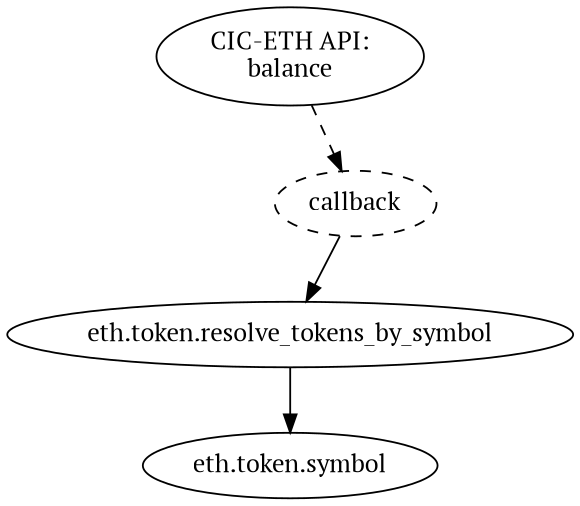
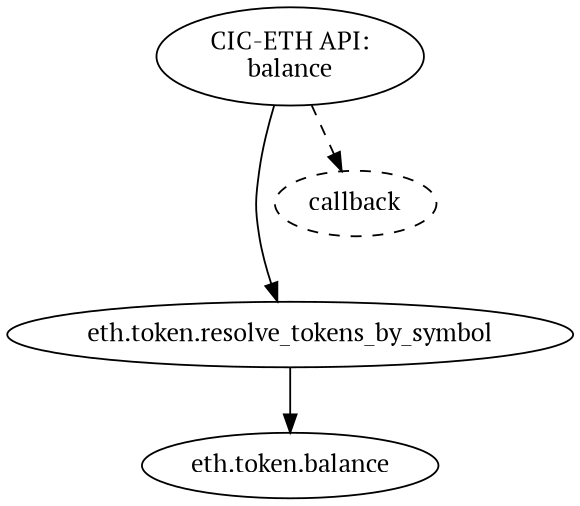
edge "callback" -> "eth.token.resolve_tokens_by_symbol": now "CIC-ETH API: balance" -> "eth.token.resolve_tokens_by_symbol"
node "eth.token.symbol": label "eth.token.symbol" -> "eth.token.balance"
